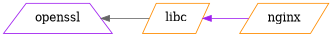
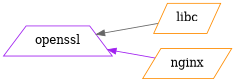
edge "nginx" -> "libc": now "nginx" -> "openssl"
